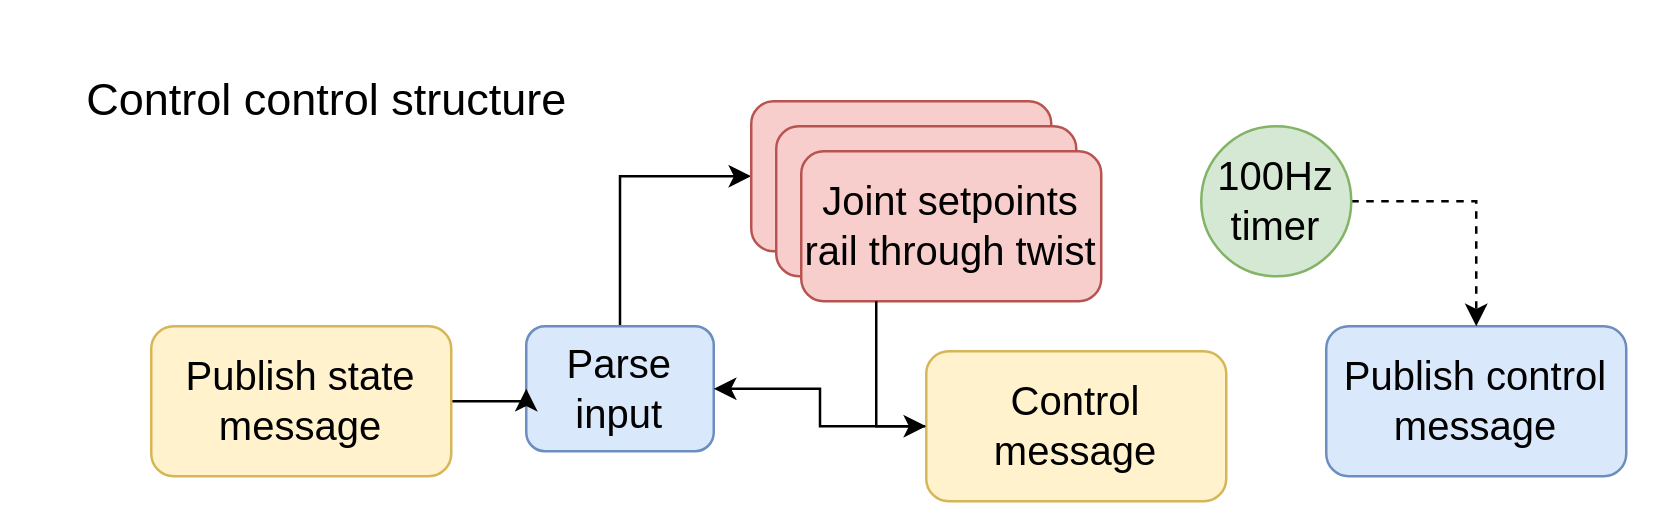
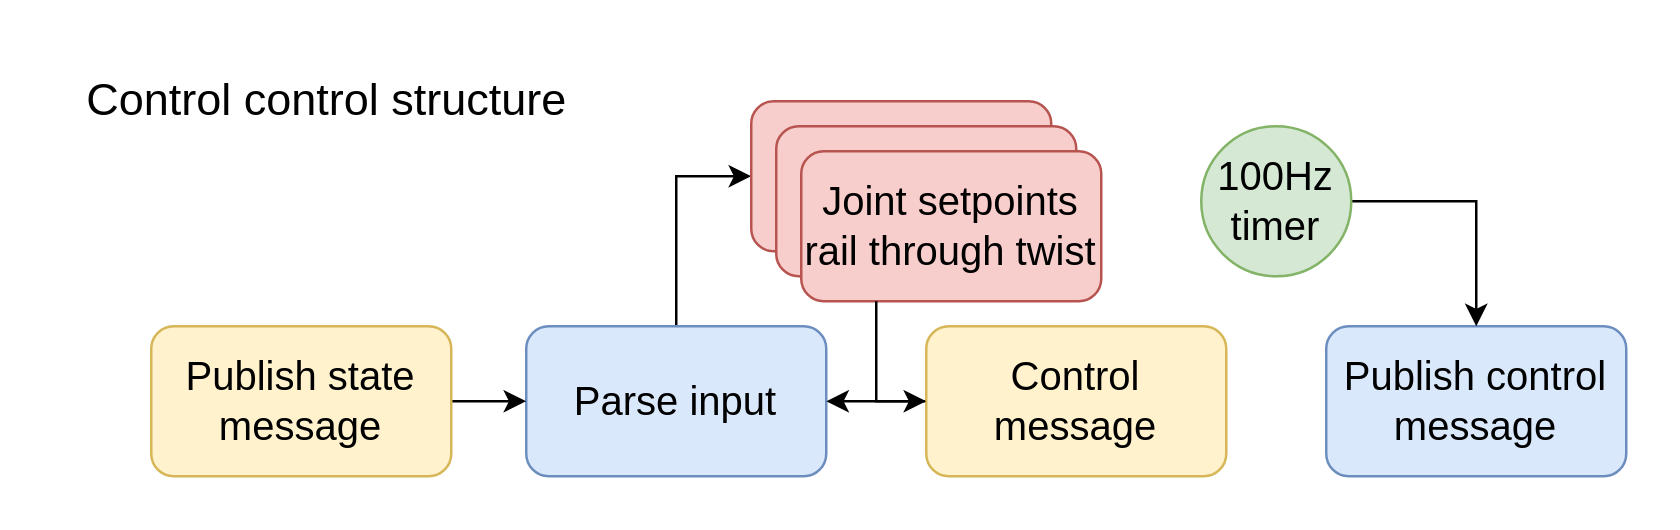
edge "100Hz timer" -> "Publish control message": style dashed -> solid
node "Parse input": size 188x125 -> 300x150
node "Control message": moved (1076, 426) -> (1076, 401)
